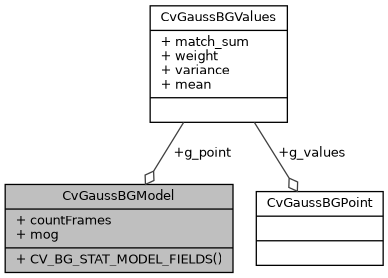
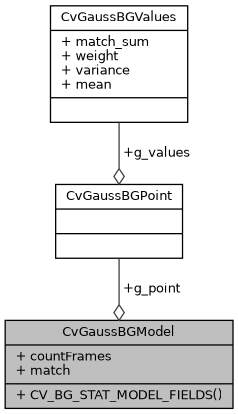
edge "CvGaussBGValues" -> "CvGaussBGModel": now "CvGaussBGPoint" -> "CvGaussBGModel"
node "CvGaussBGModel": text "+ mog" -> "+ match"
